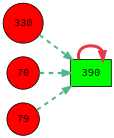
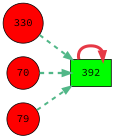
node "390": label "390" -> "392"
